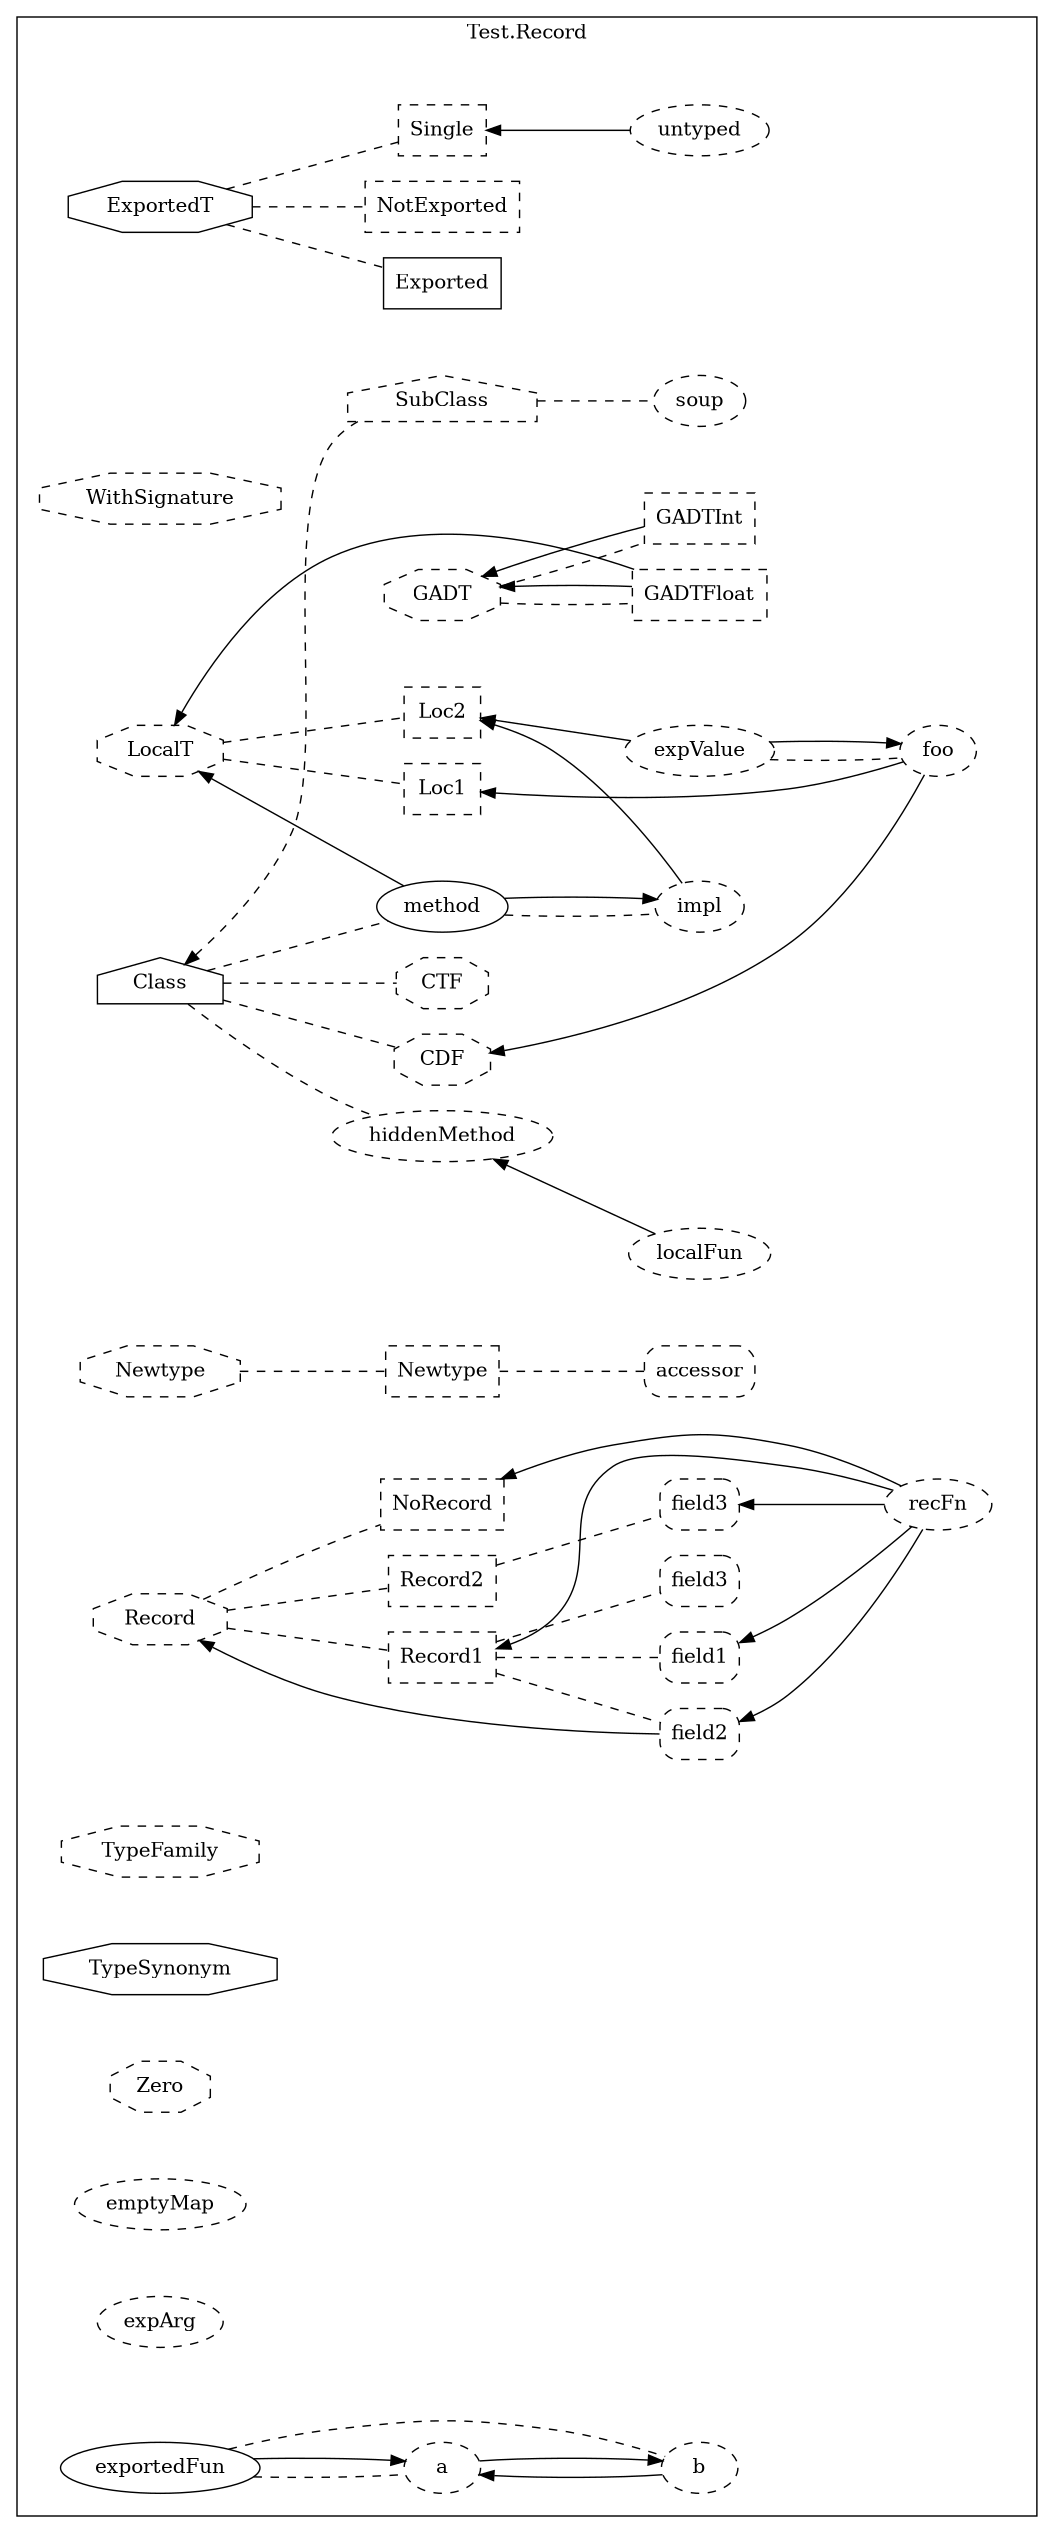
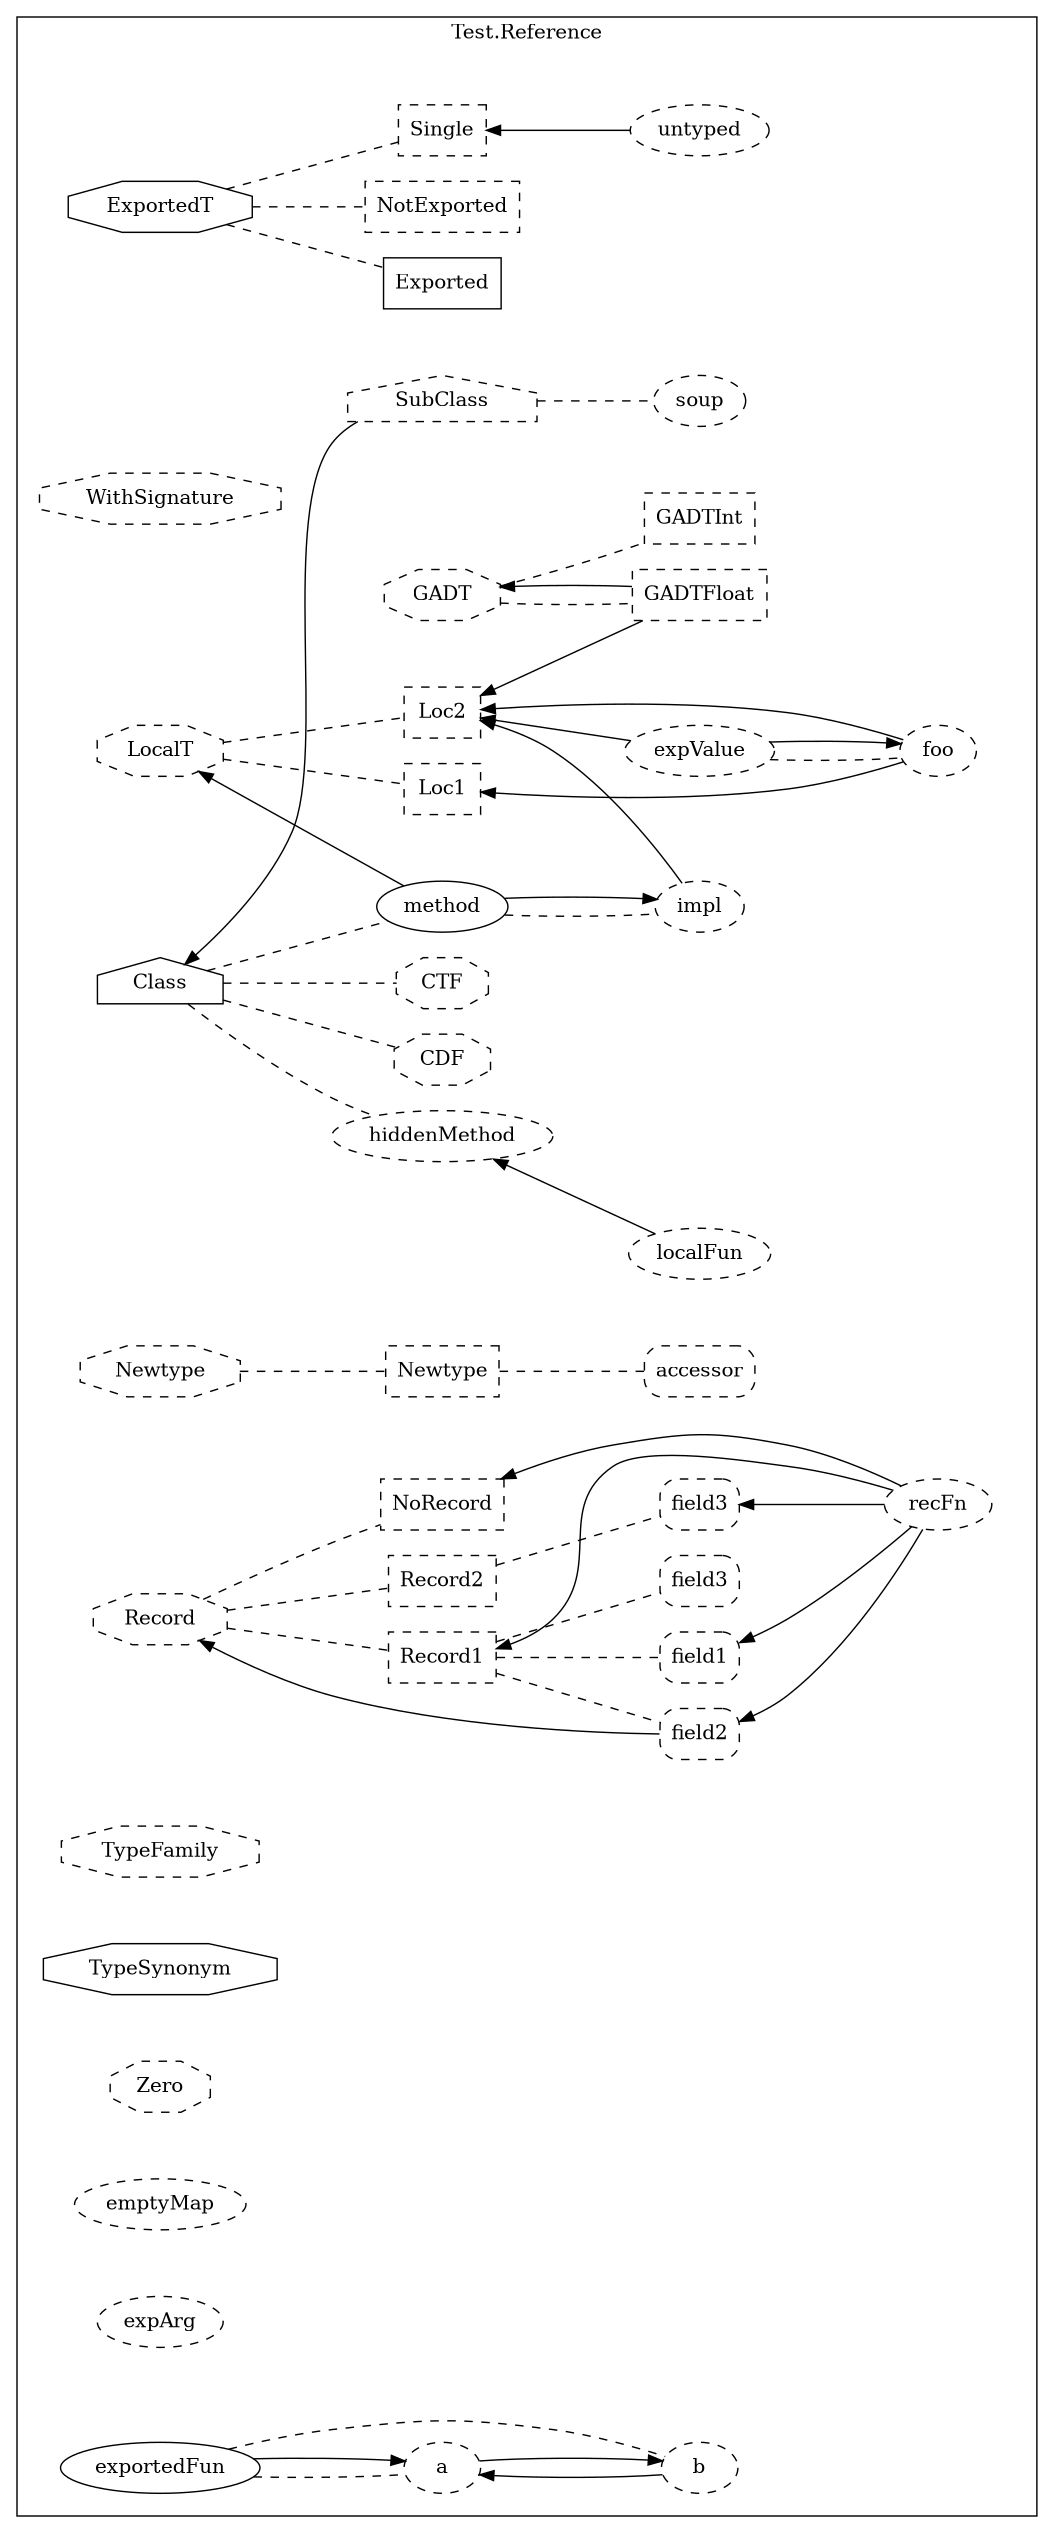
cluster "Test.Record": label "Test.Record" -> "Test.Reference"
edge "GADTInt" -> "GADT": removed
edge "GADTFloat" -> "LocalT": now "GADTFloat" -> "Loc2"
edge "SubClass" -> "Class": style dashed -> solid
edge "foo" -> "CDF": now "foo" -> "Loc2"
